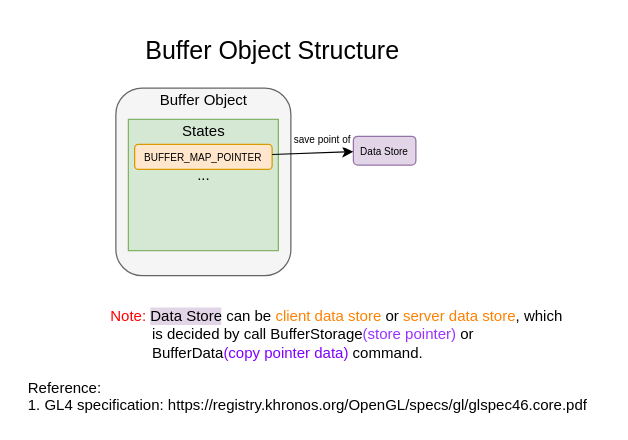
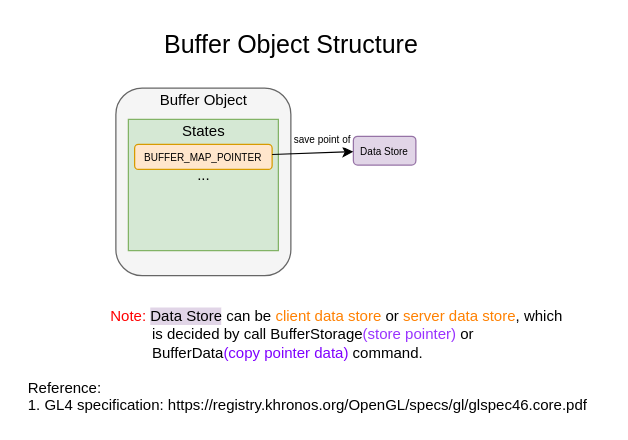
node "Buffer Object Structure": moved (272, 44) -> (291, 38)
